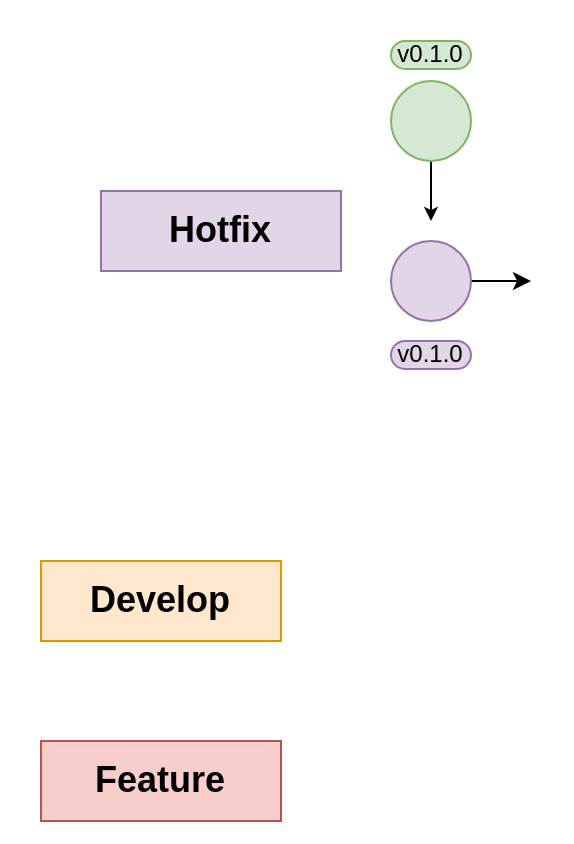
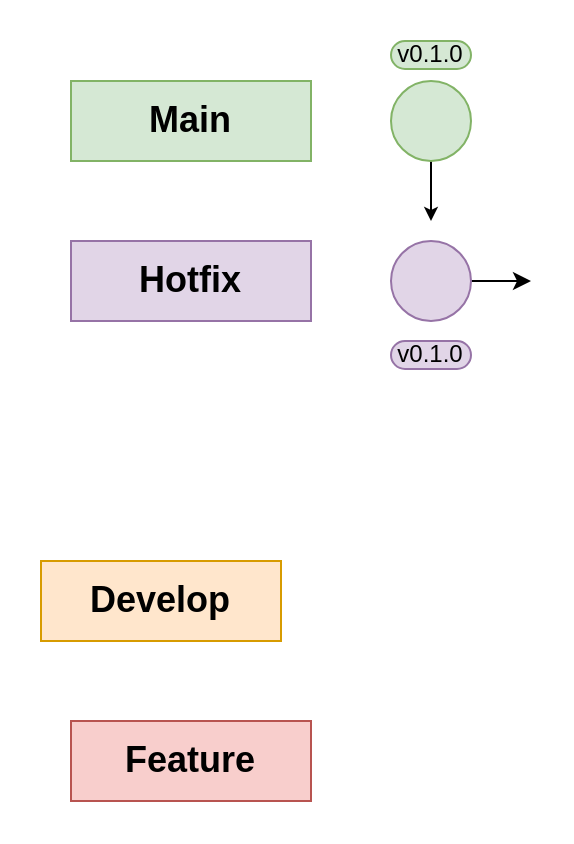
node "Main": added
node "Hotfix": moved (221, 231) -> (191, 281)
node "Feature": moved (161, 781) -> (191, 761)
